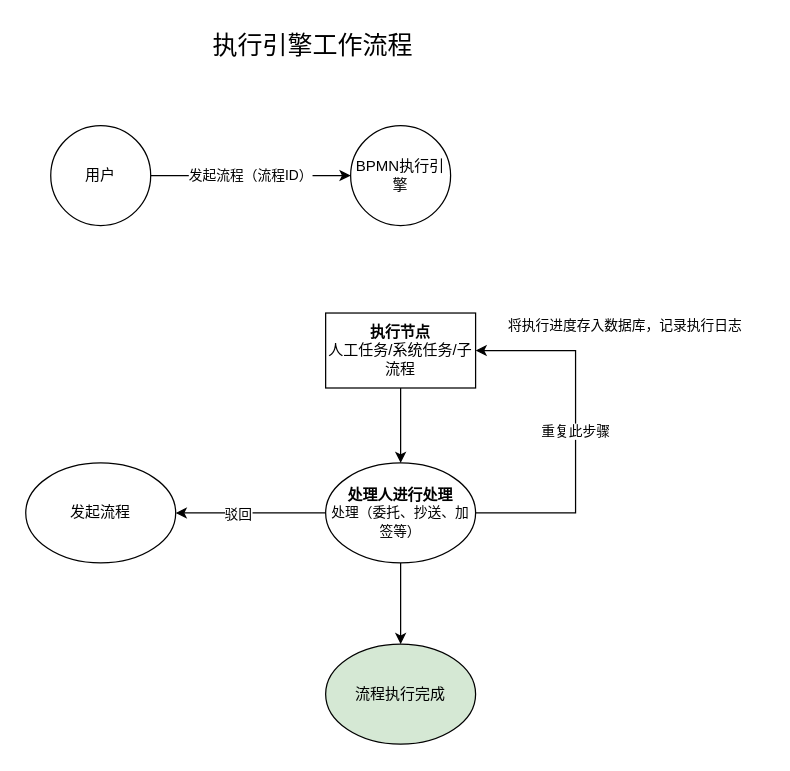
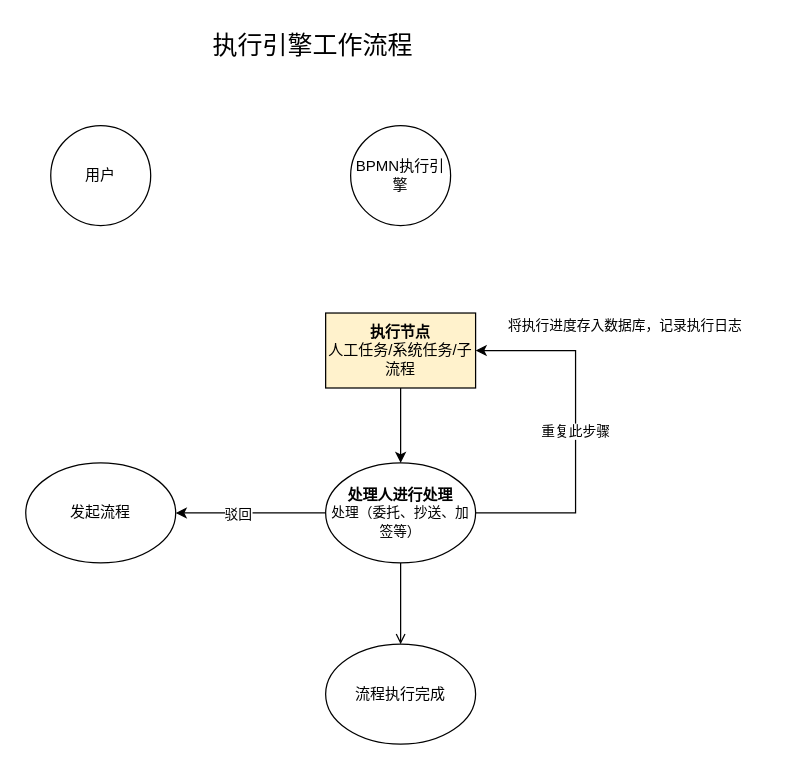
edge "用户" -> "BPMN执行引擎": removed, label "发起流程（流程ID）"
node "执行节点 人工任务/系统任务/子流程": fillcolor #ffffff -> #fff2cc
edge "处理人进行处理 处理（委托、抄送、加签等）" -> "流程执行完成": arrowhead classic -> open
node "流程执行完成": fillcolor #d5e8d4 -> #ffffff
